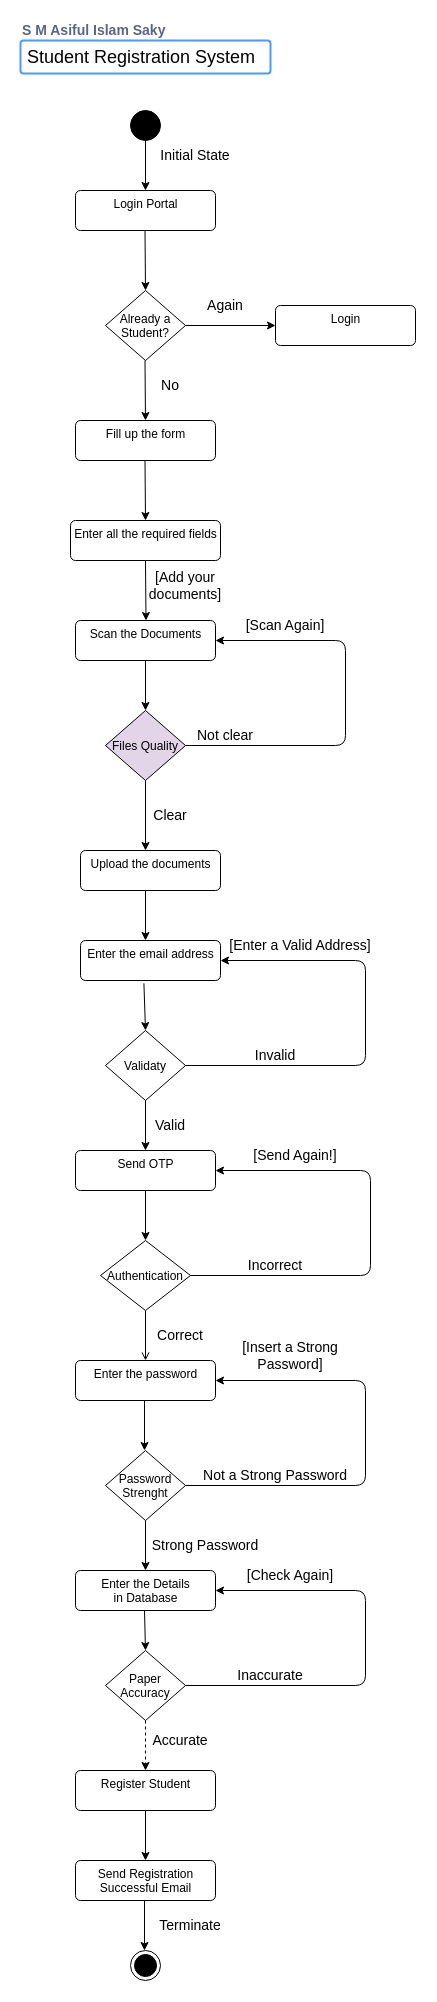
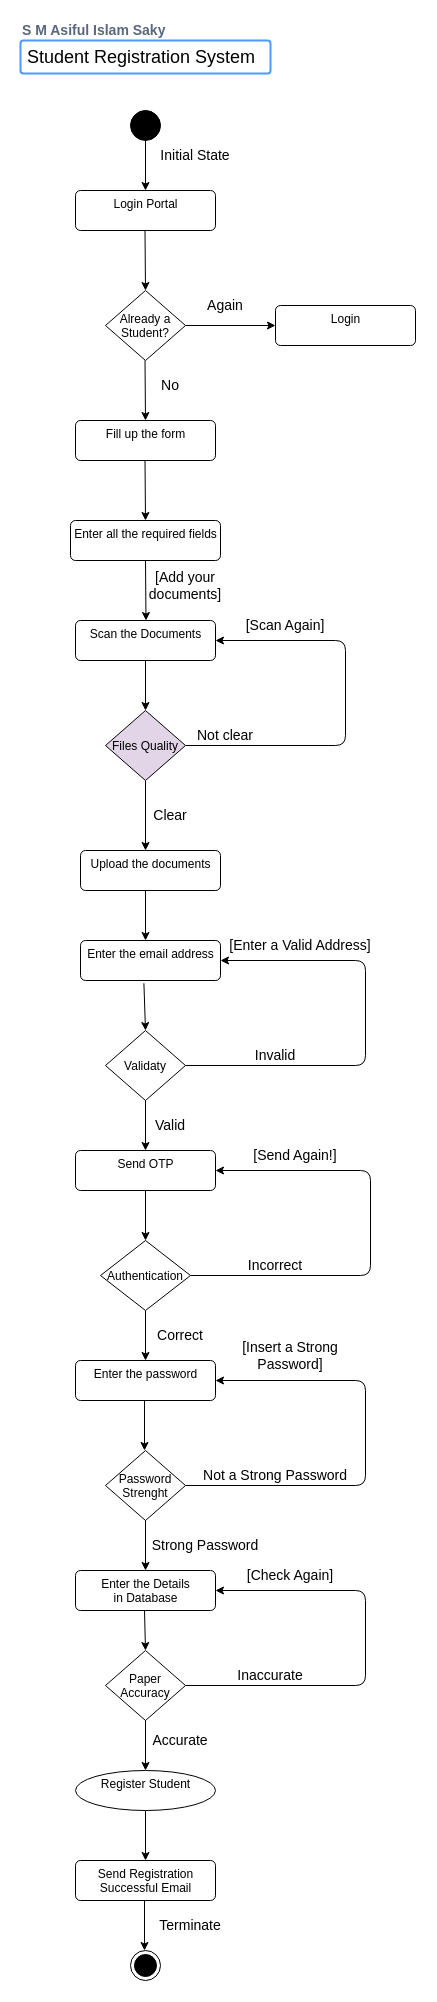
edge "Authentication" -> "Enter the password": arrowhead open -> classic
edge "Paper Accuracy" -> "Register Student": style dashed -> solid
node "Register Student": shape rounded rectangle -> ellipse
